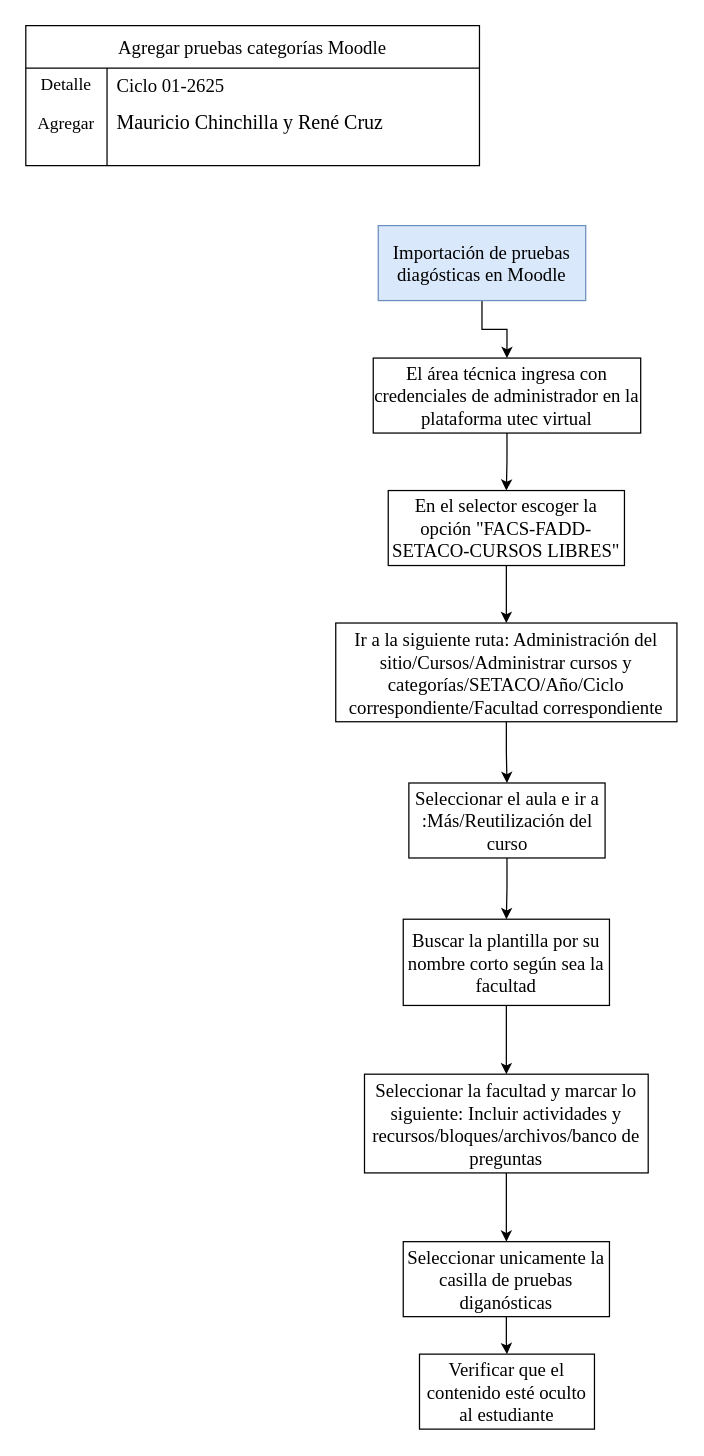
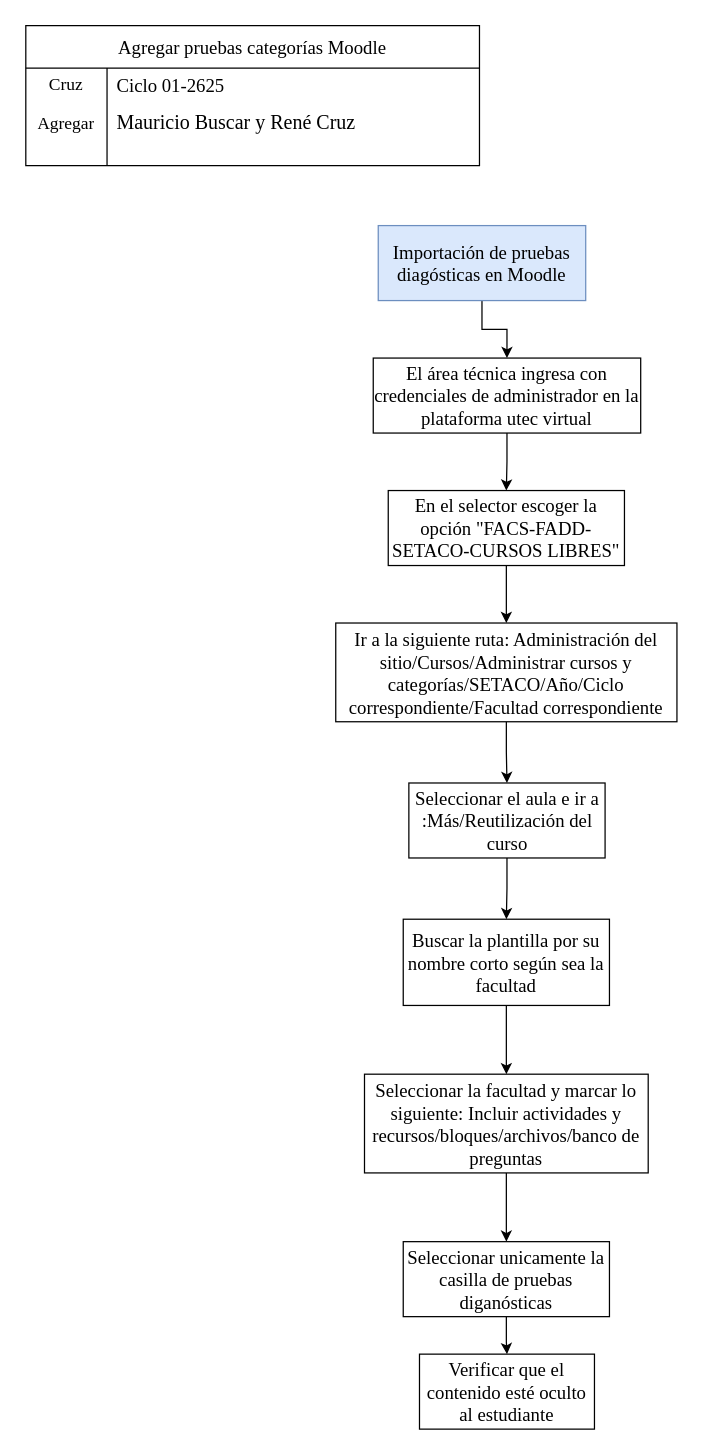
node "Detalle": label "Detalle" -> "Cruz"
node "Mauricio Chinchilla y René Cruz": label "Mauricio Chinchilla y René Cruz" -> "Mauricio Buscar y René Cruz"
